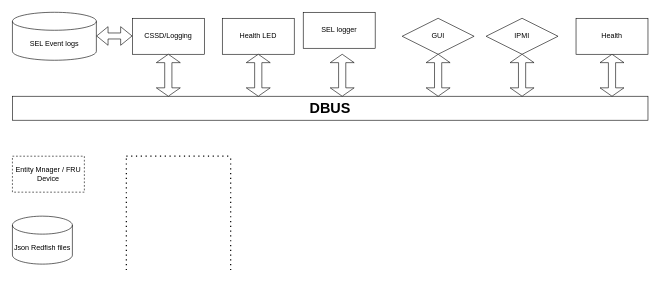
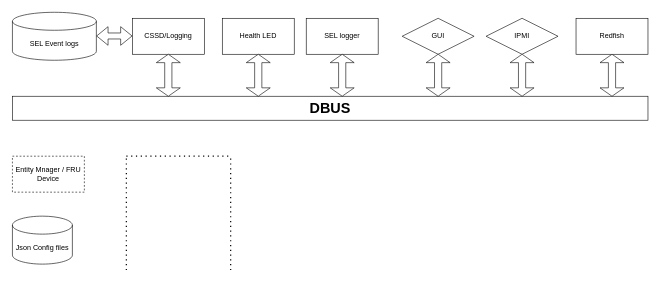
node "SEL logger": moved (339, 30) -> (342, 36)
node "Health": label "Health" -> "Redfish"
node "Json Redfish files": label "Json Redfish files" -> "Json Config files"
